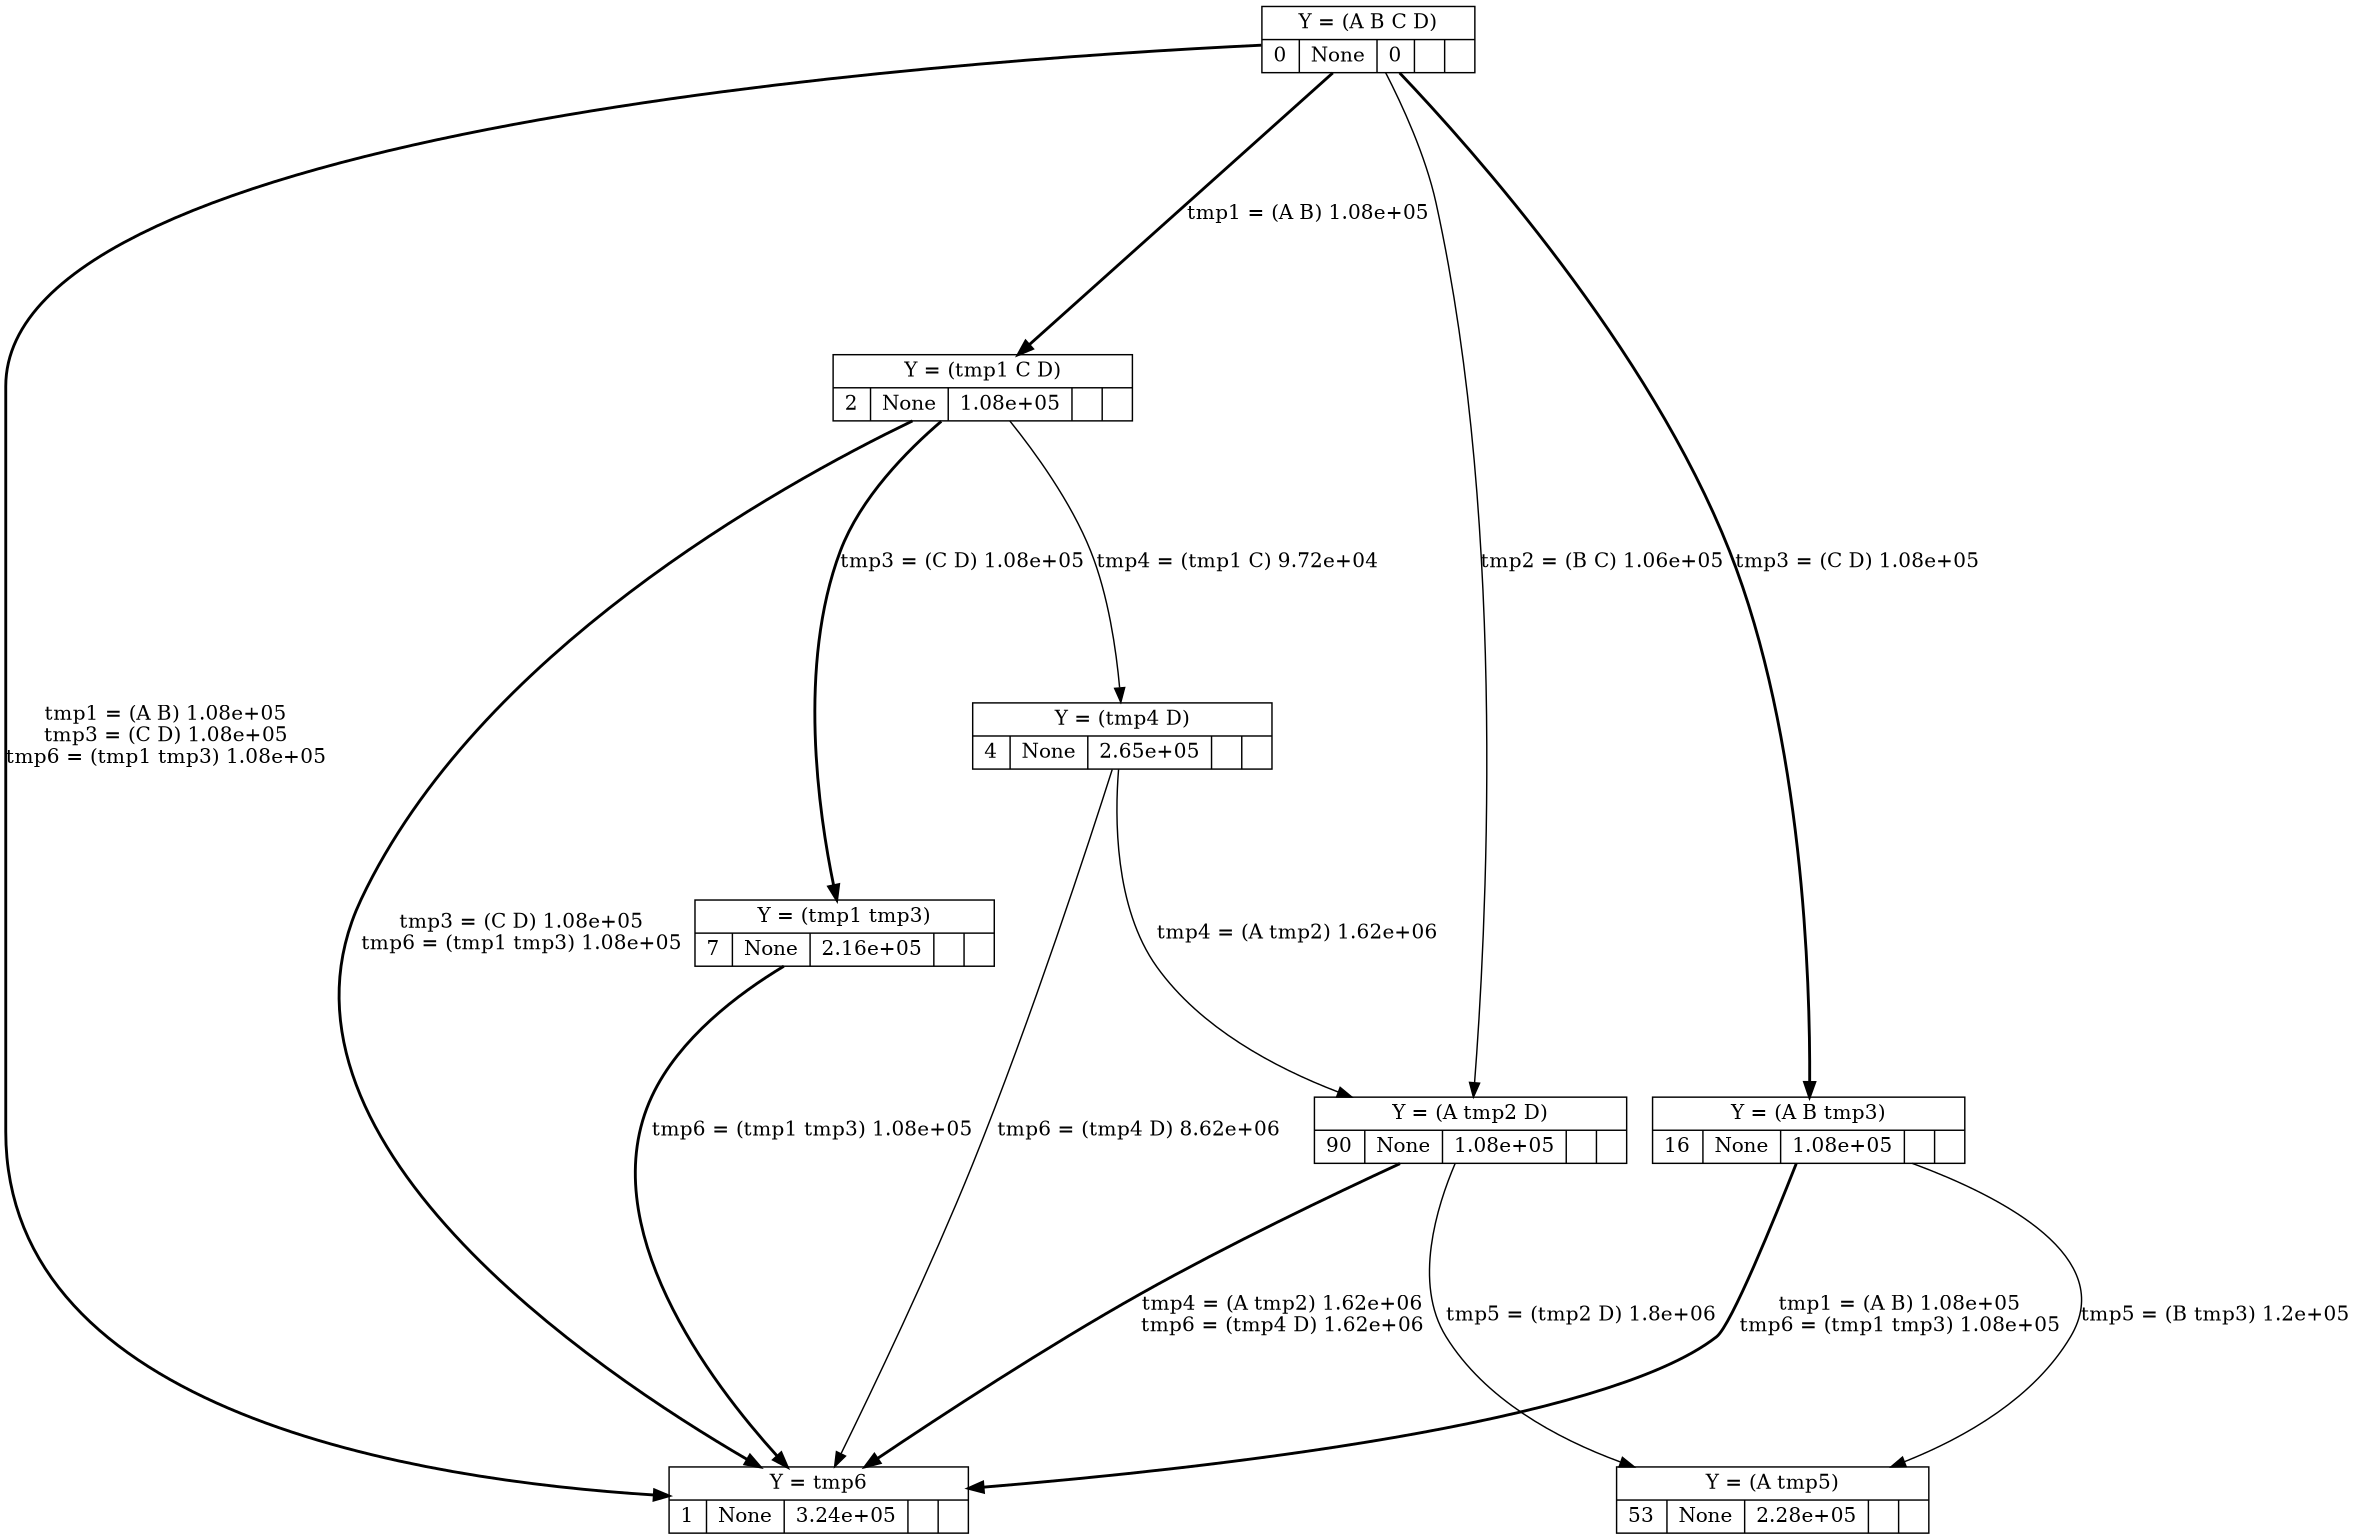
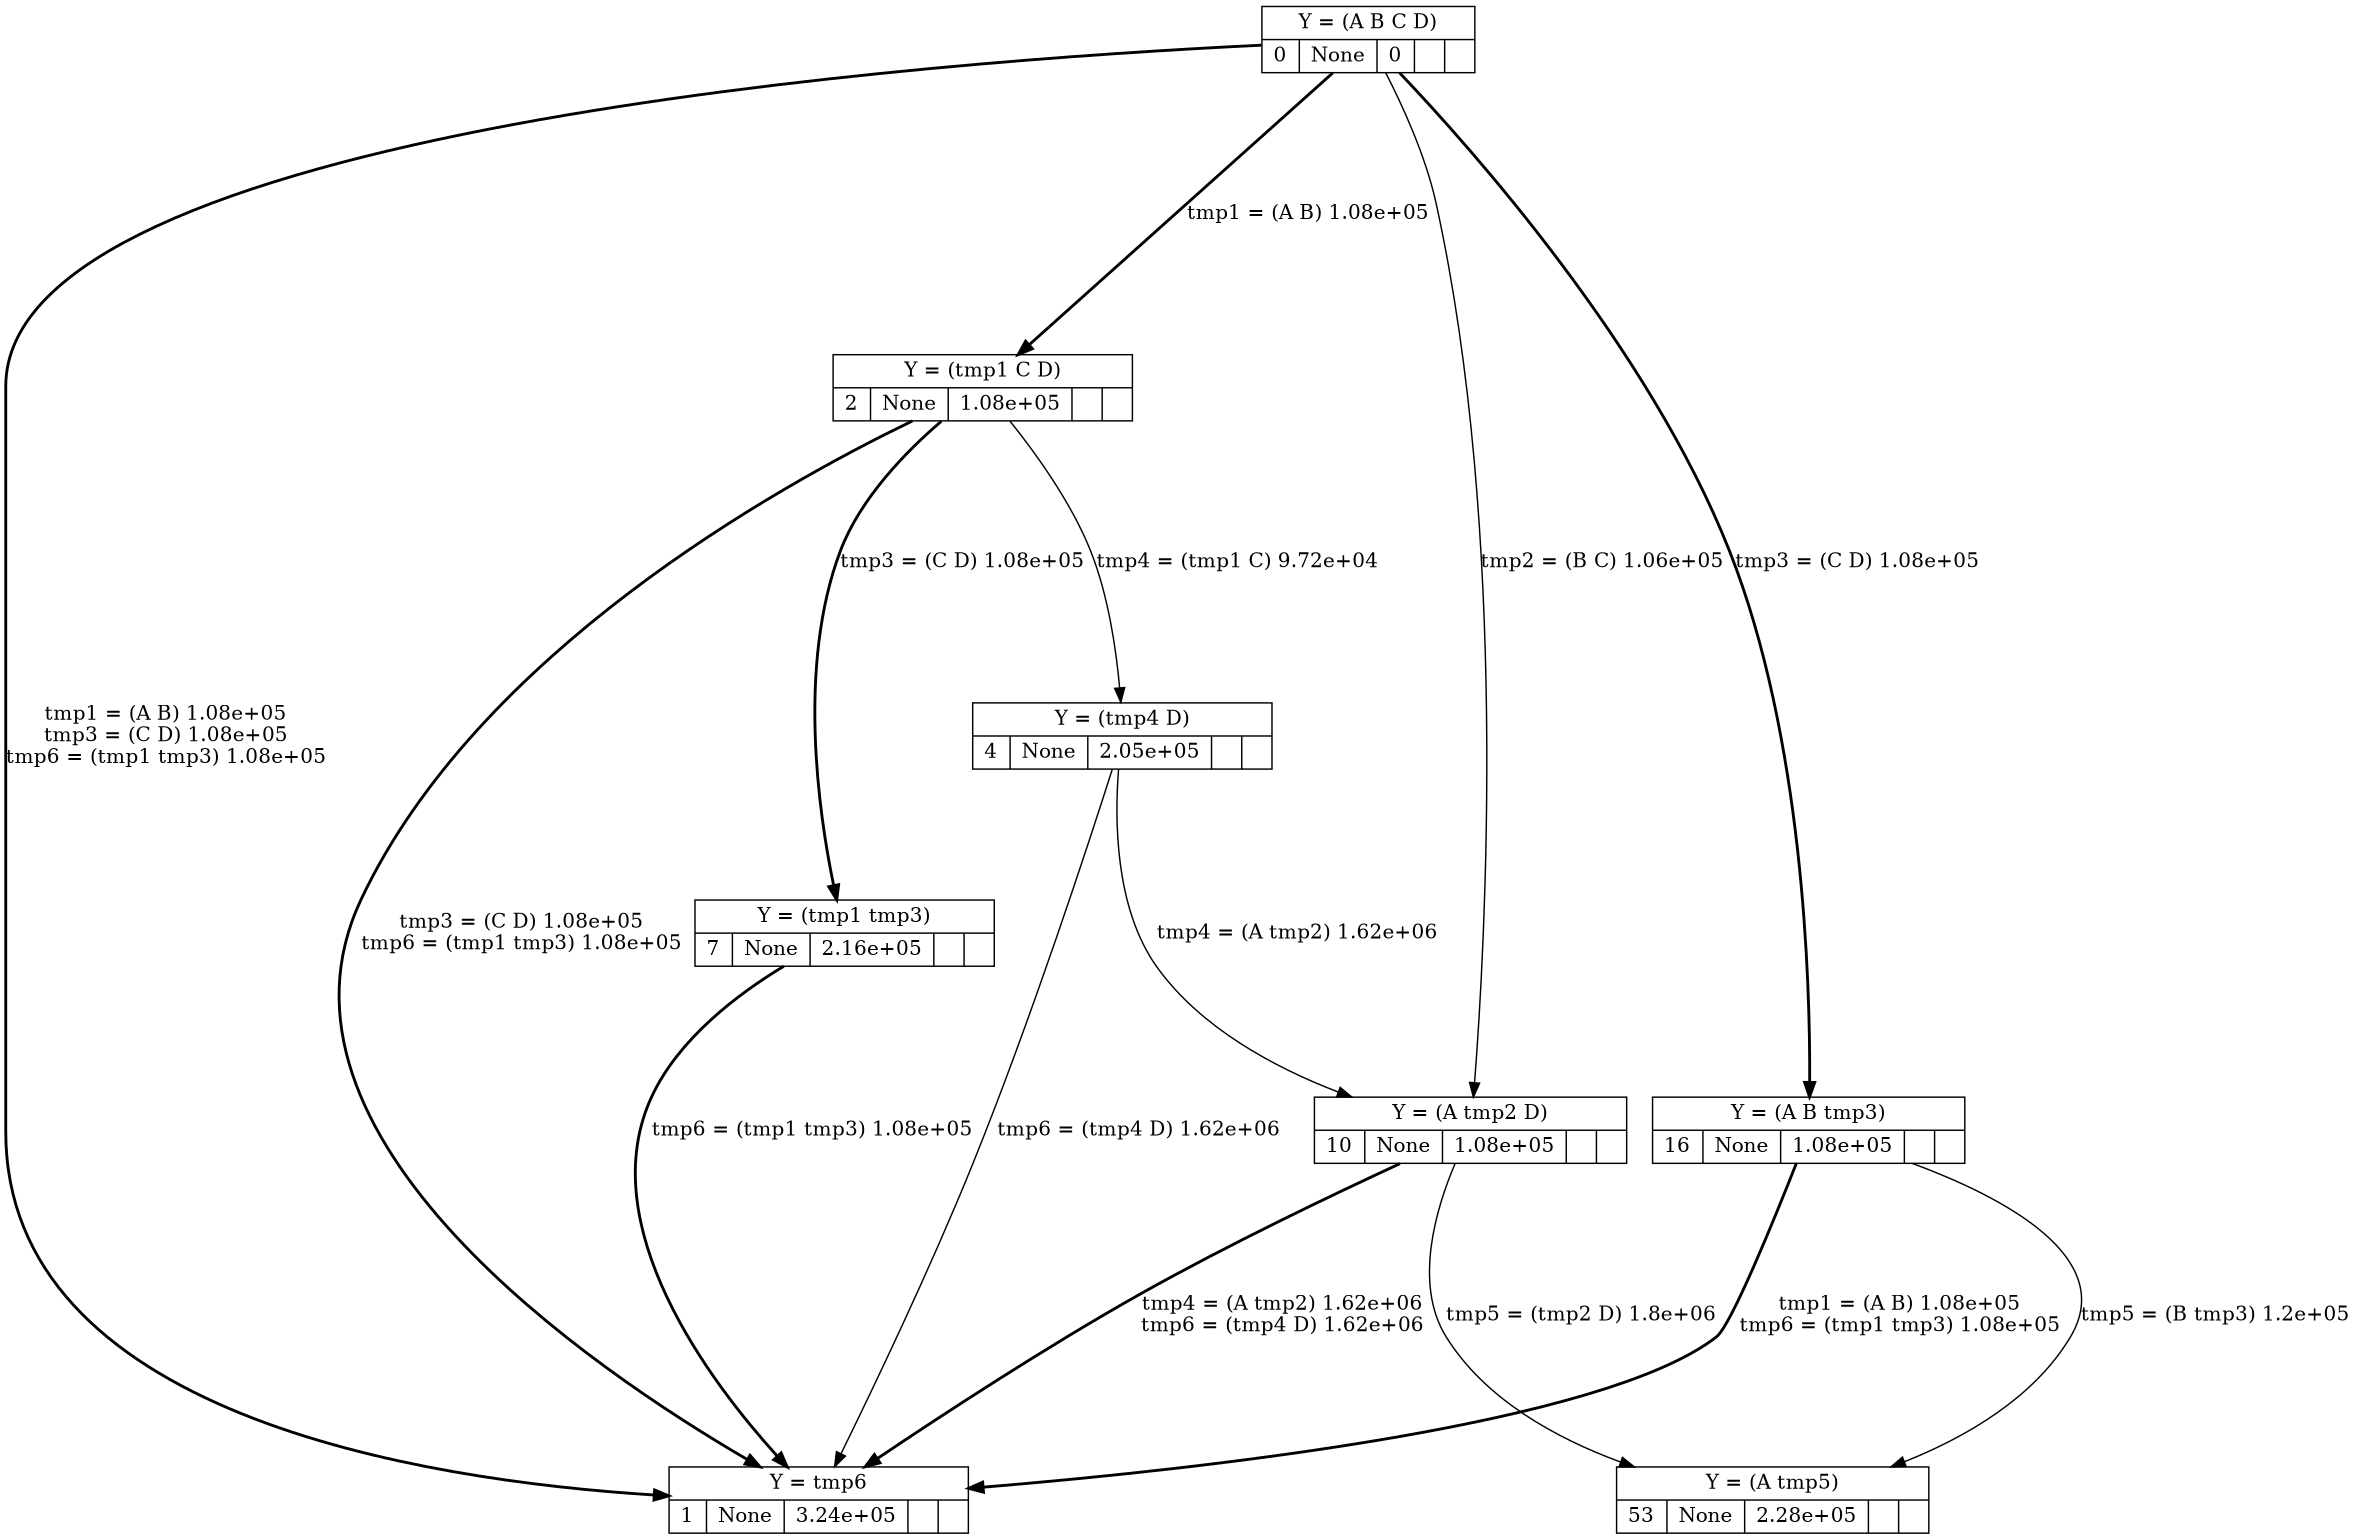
node "Y = (tmp4 D)": text "2.65e+05" -> "2.05e+05"
edge "Y = (tmp4 D)" -> "Y = tmp6": label "tmp6 = (tmp4 D) 8.62e+06" -> "tmp6 = (tmp4 D) 1.62e+06"
node "Y = (A tmp2 D)": text "90" -> "10"
